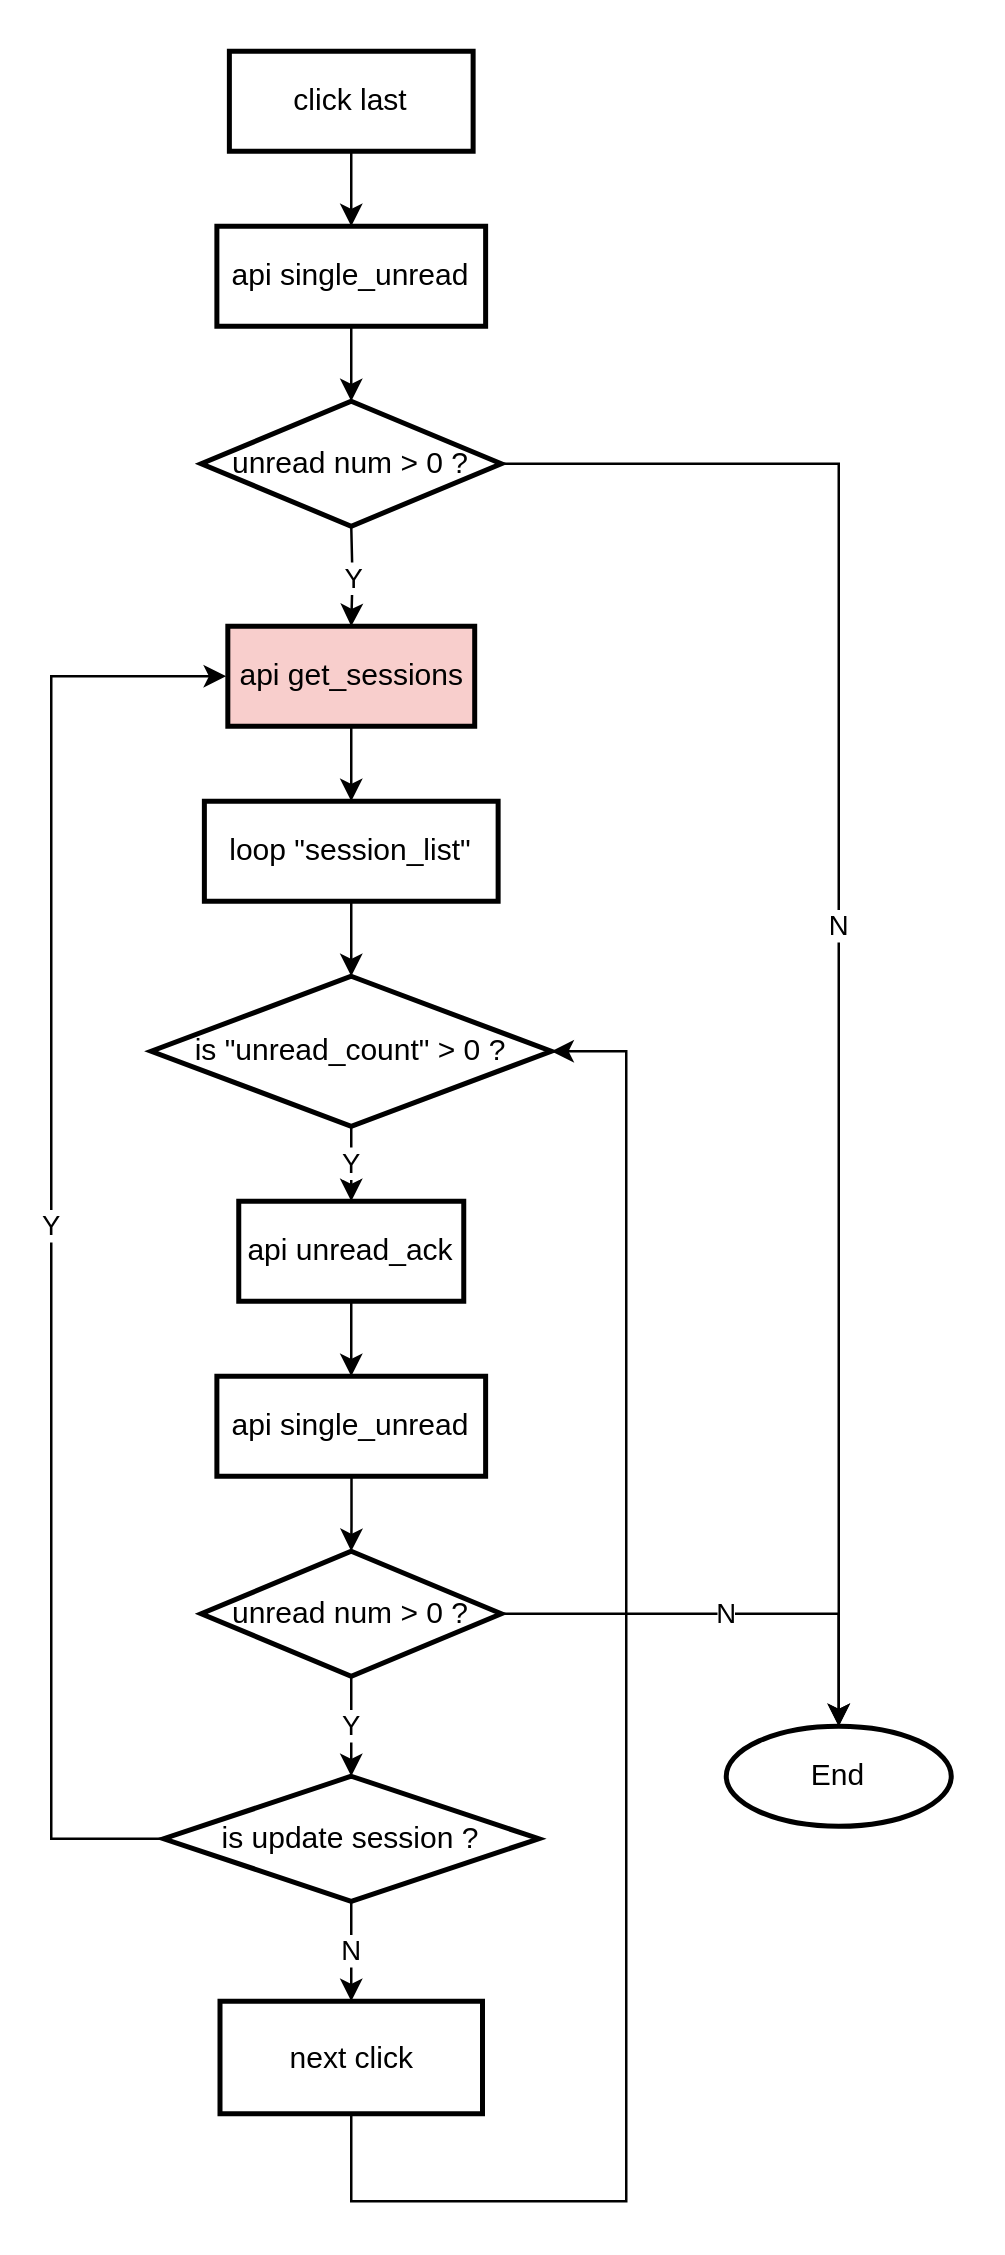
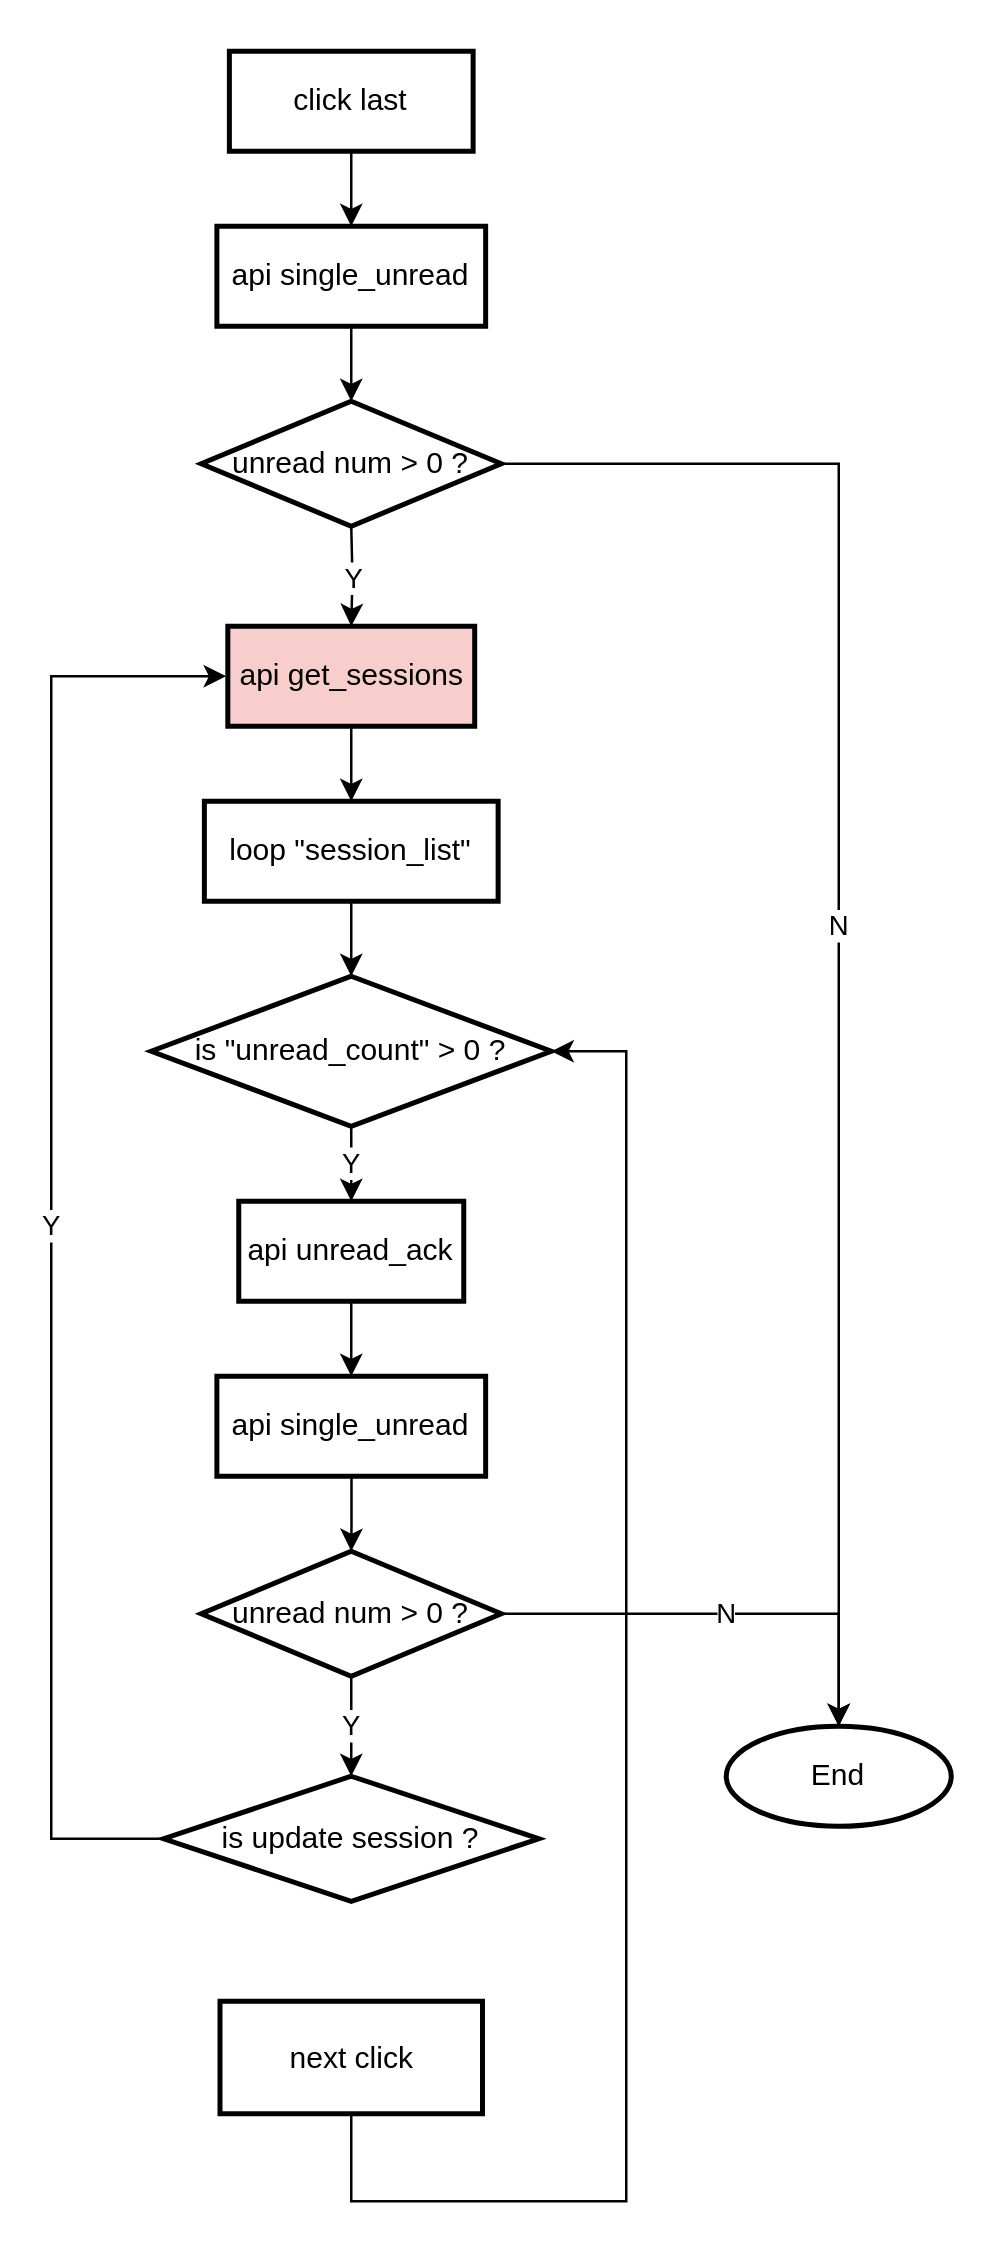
edge "is update session ?" -> "next click": removed, label "N"
